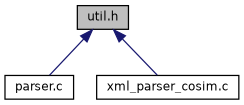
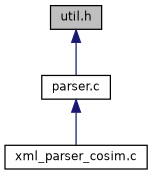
edge "xml_parser_cosim.c" -> "util.h": now "xml_parser_cosim.c" -> "parser.c"
